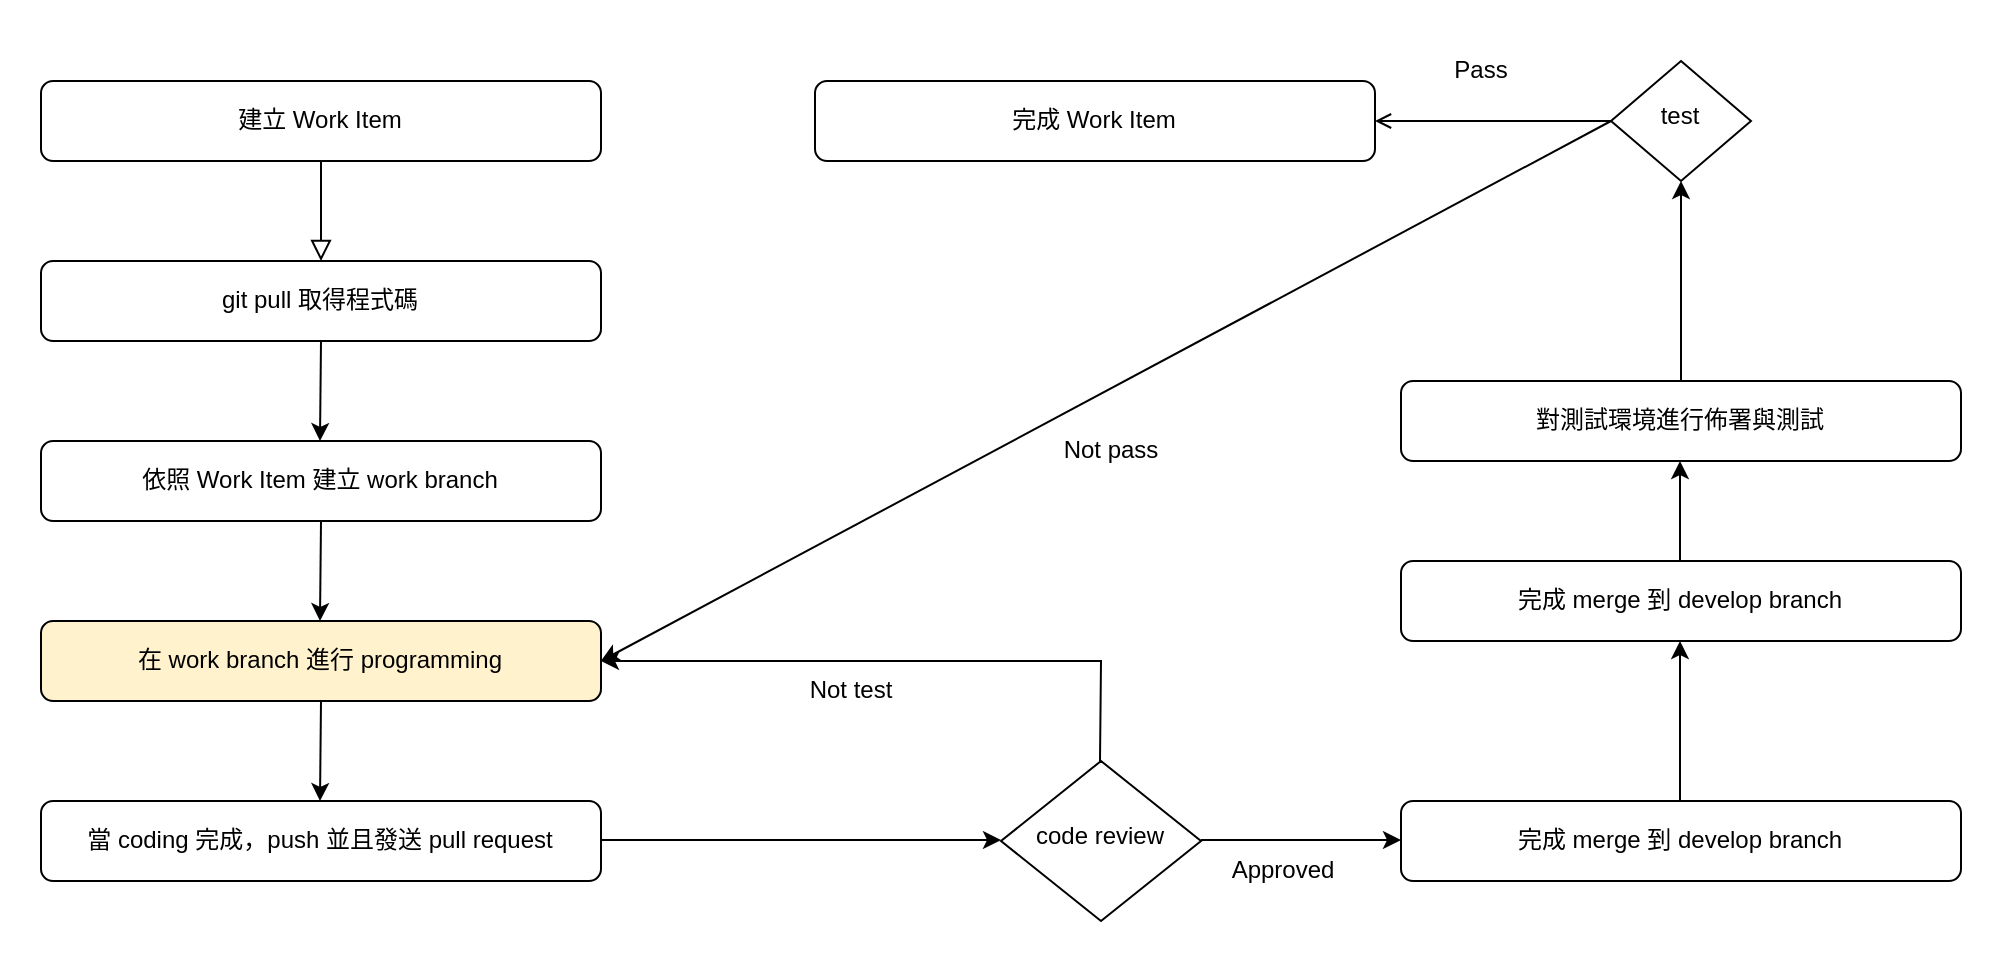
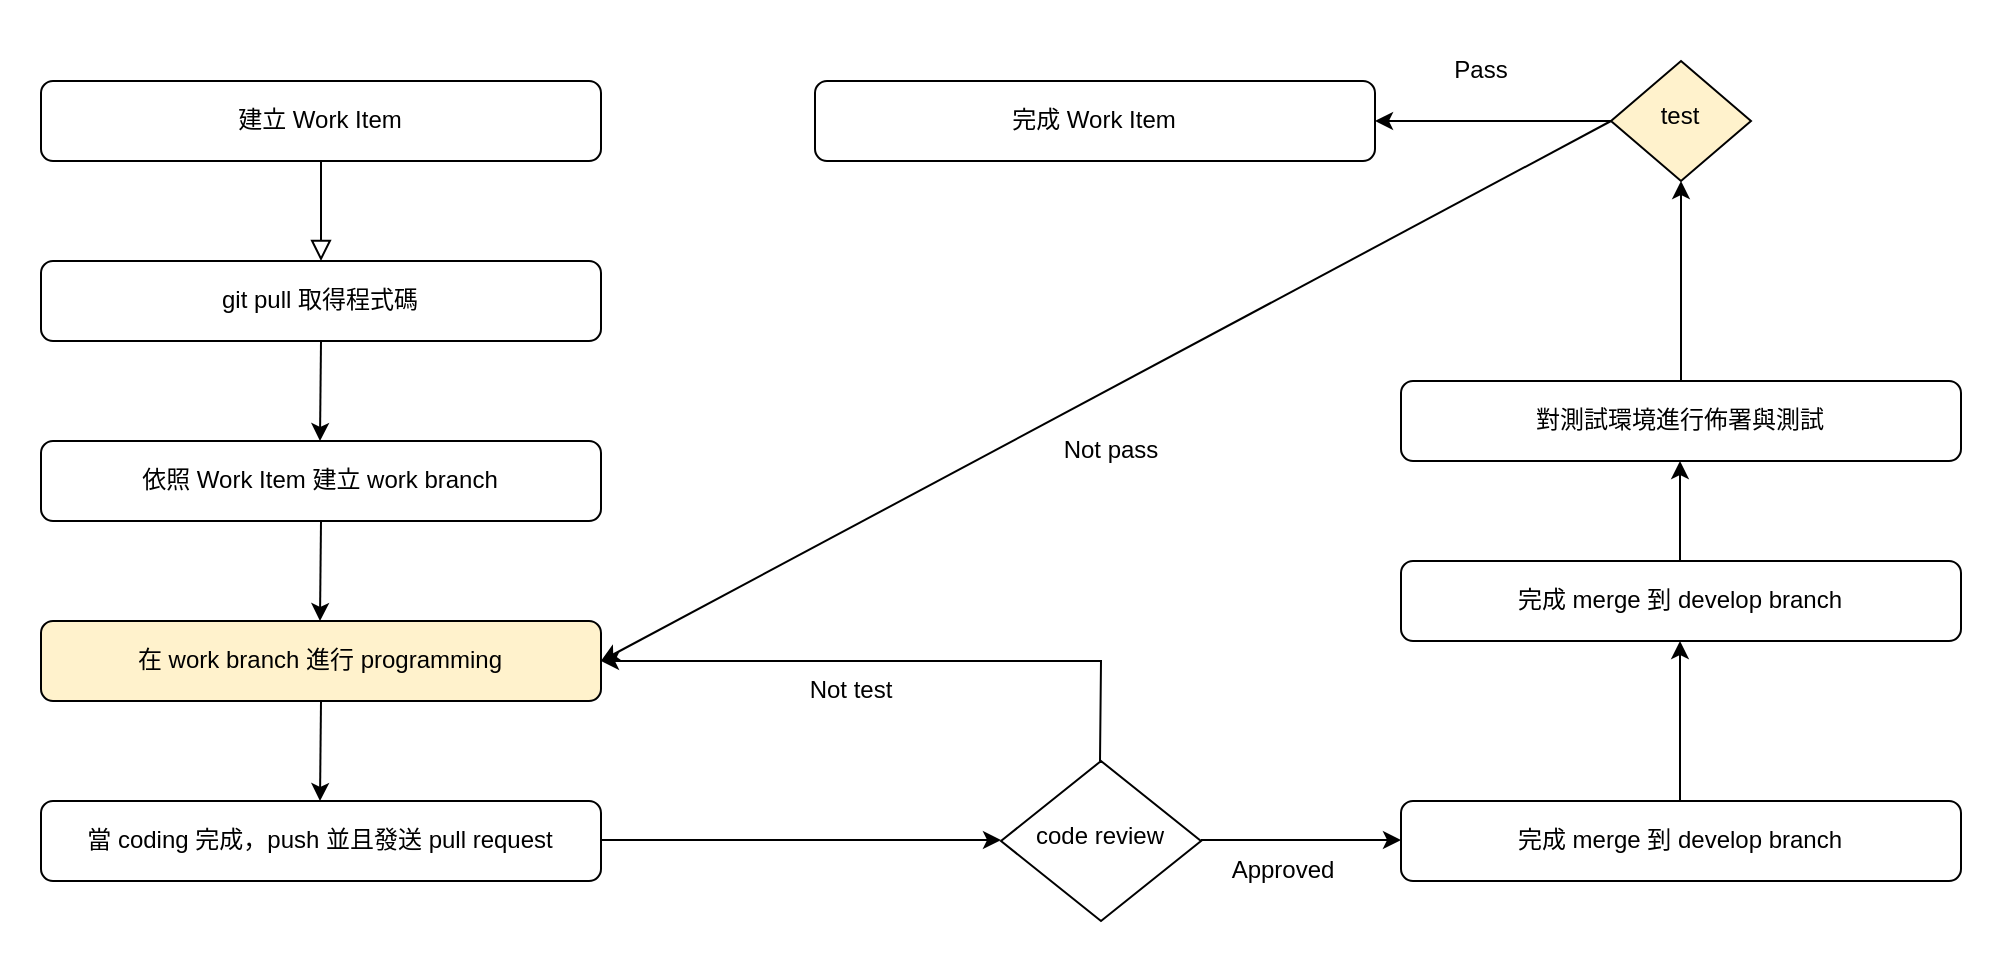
edge "test" -> "完成 Work Item": arrowhead open -> classic
node "test": fillcolor #ffffff -> #fff2cc
